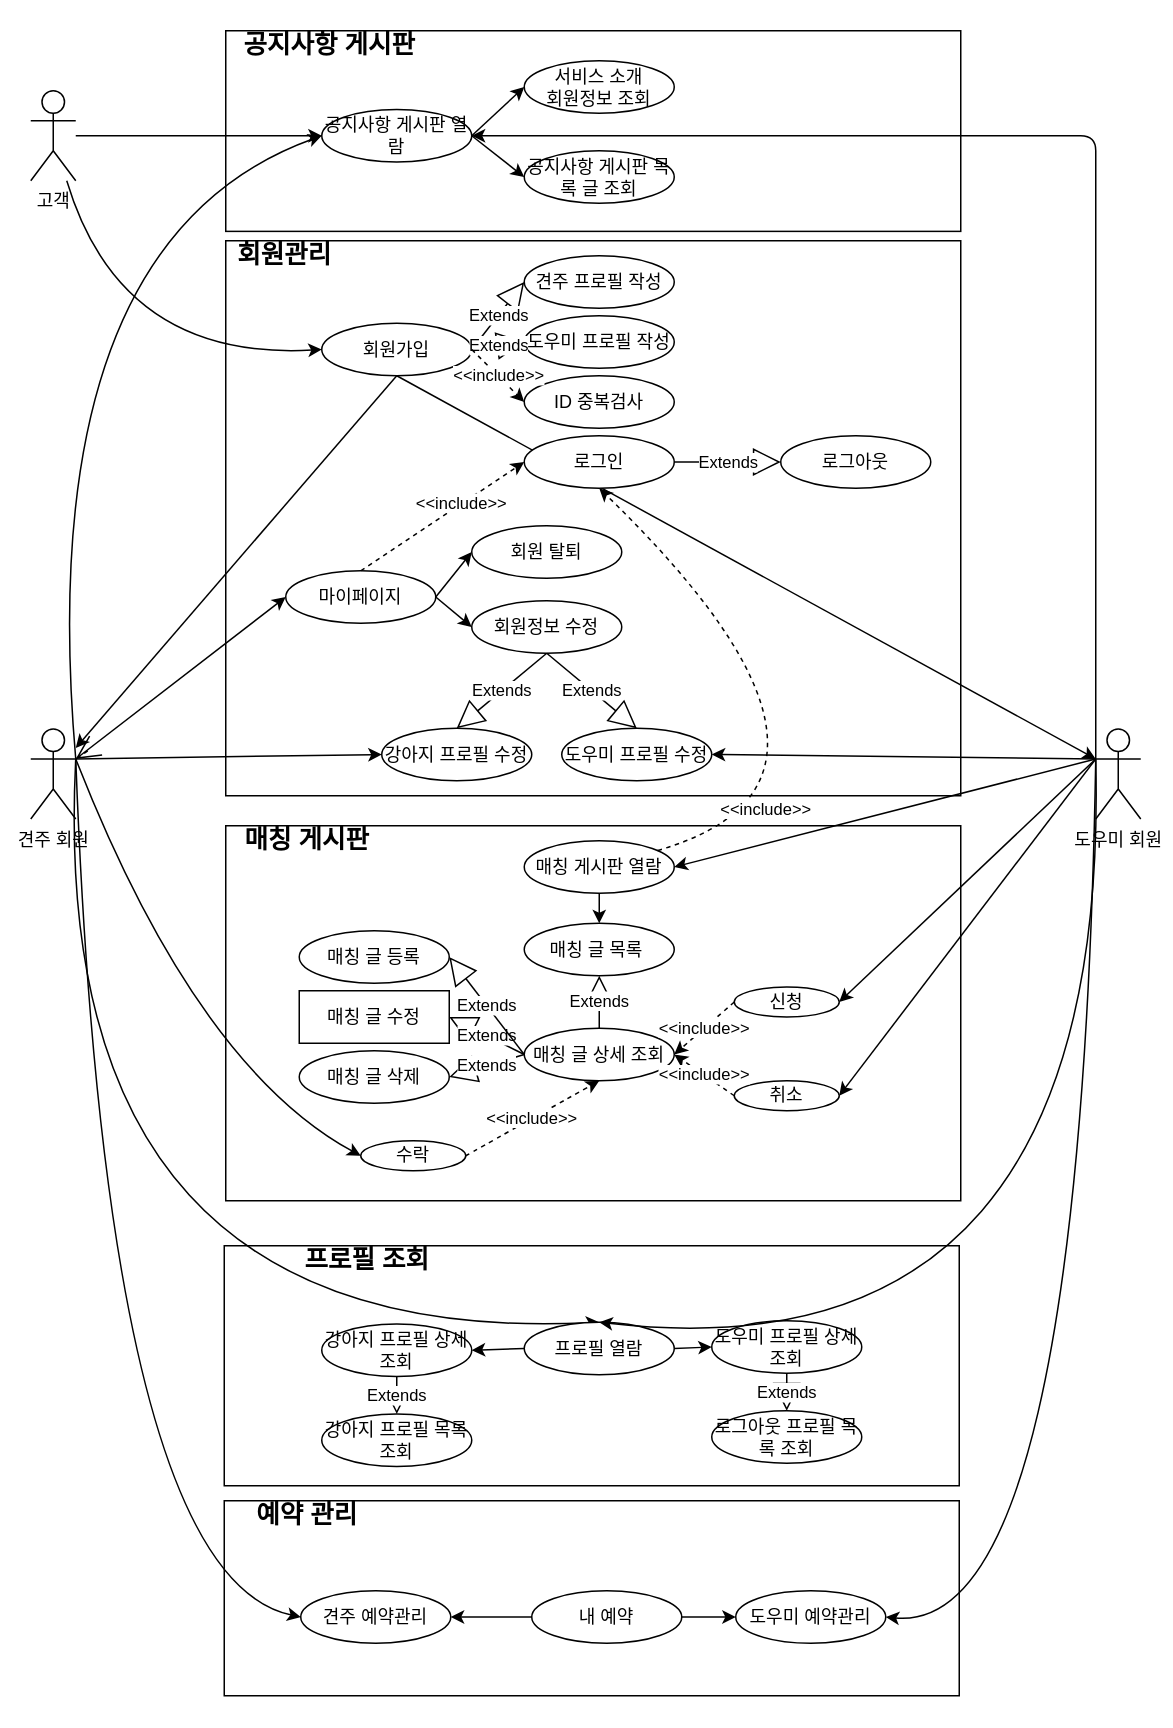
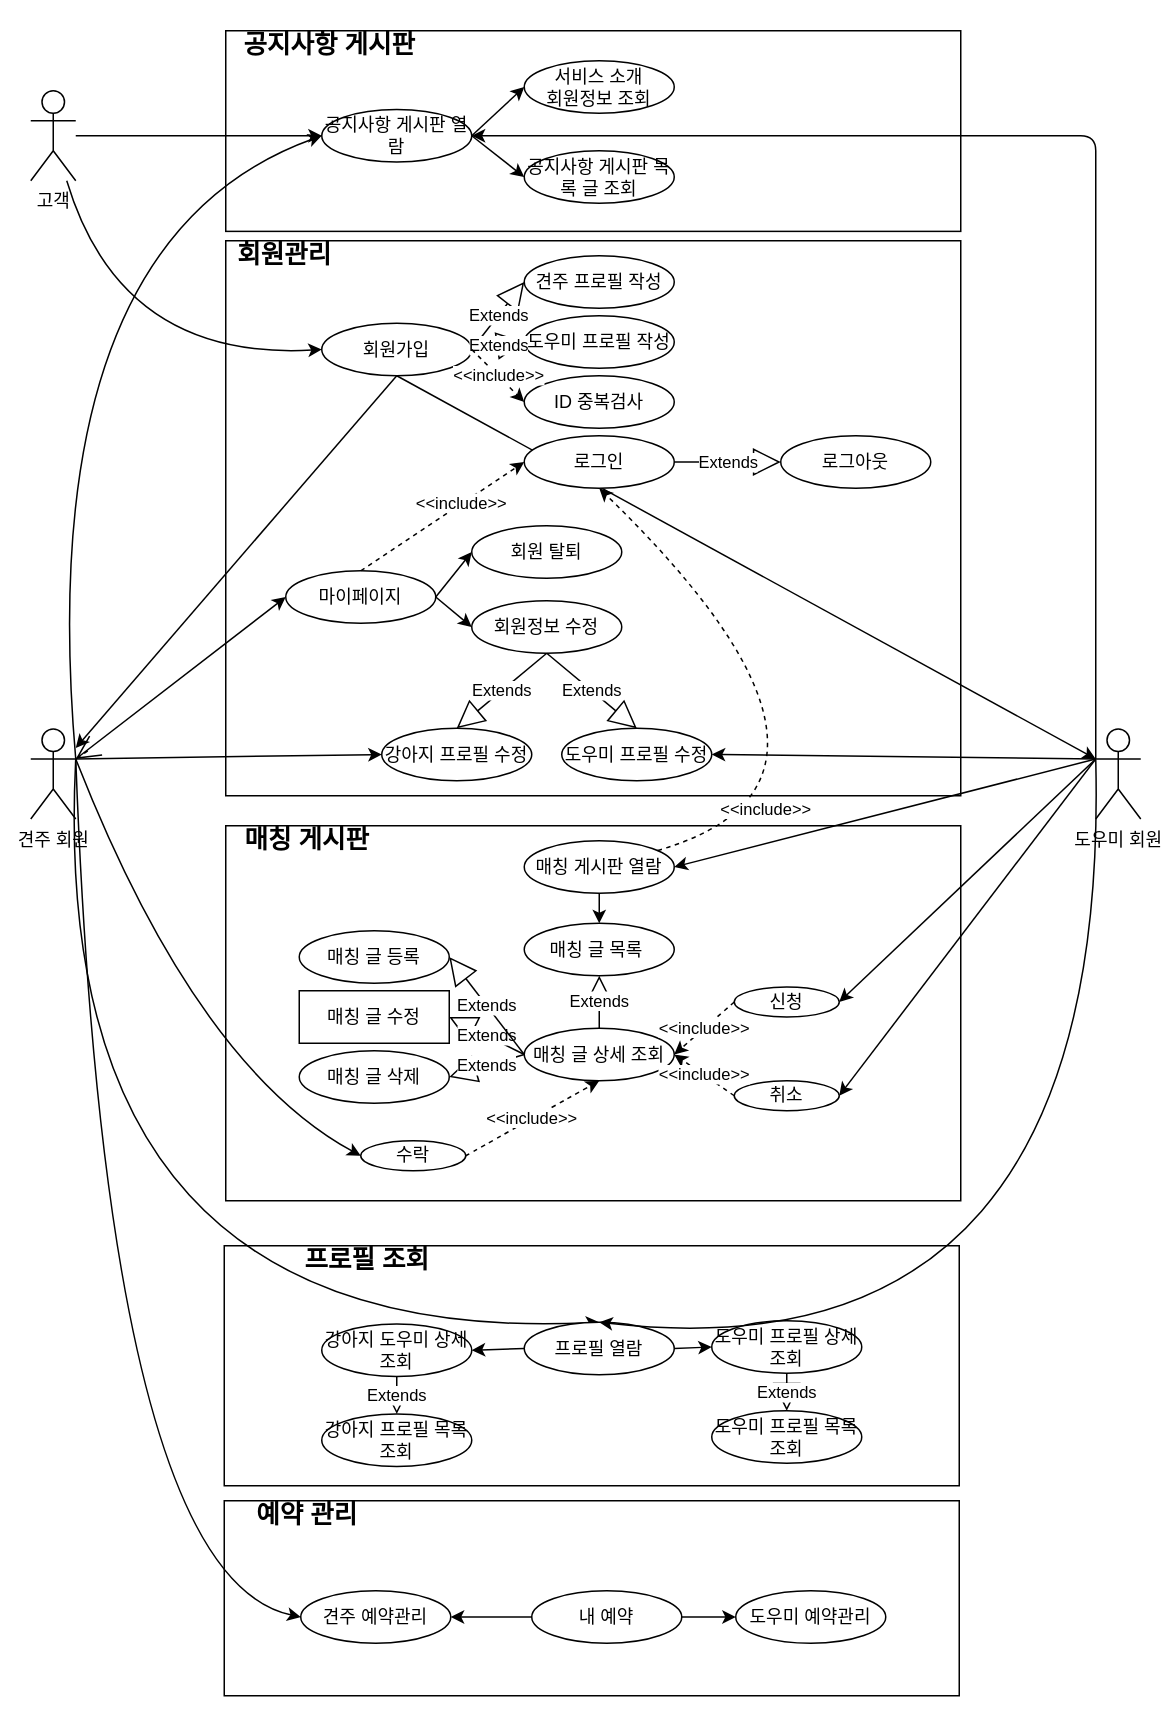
edge "도우미 회원" -> "도우미 예약관리": removed
node "강아지 프로필 상세 조회": label "강아지 프로필 상세 조회" -> "강아지 도우미 상세 조회"
node "로그아웃 프로필 목록 조회": label "로그아웃 프로필 목록 조회" -> "도우미 프로필 목록 조회"
